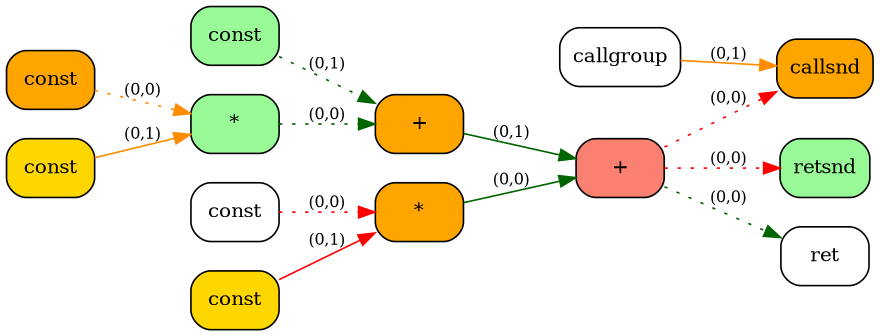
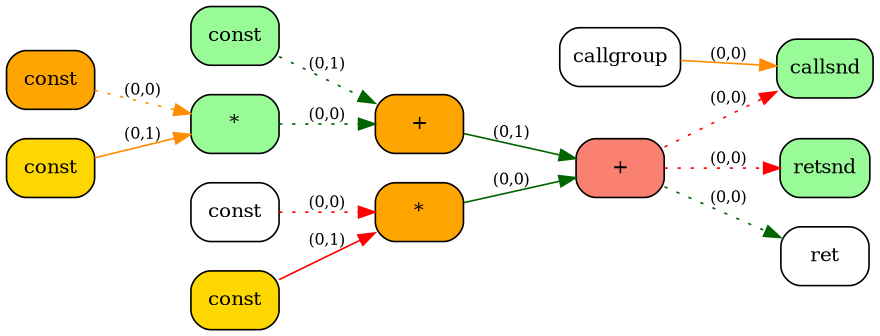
edge "callgroup" -> "callsnd": label "(0,1)" -> "(0,0)"
node "callsnd": fillcolor orange -> palegreen
